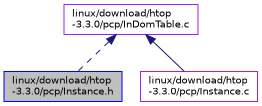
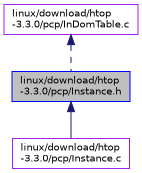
edge "linux/download/htop -3.3.0/pcp/Instance.c" -> "linux/download/htop -3.3.0/pcp/InDomTable.c": now "linux/download/htop -3.3.0/pcp/Instance.c" -> "linux/download/htop -3.3.0/pcp/Instance.h"
